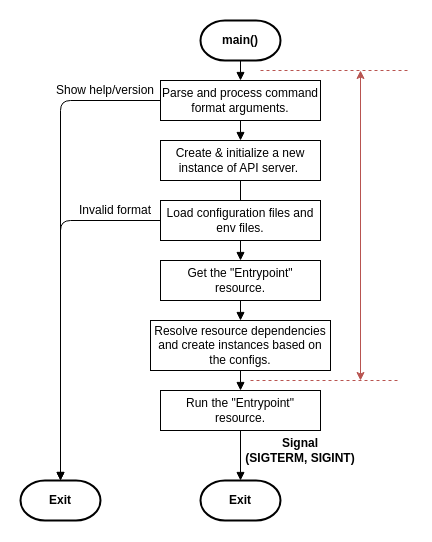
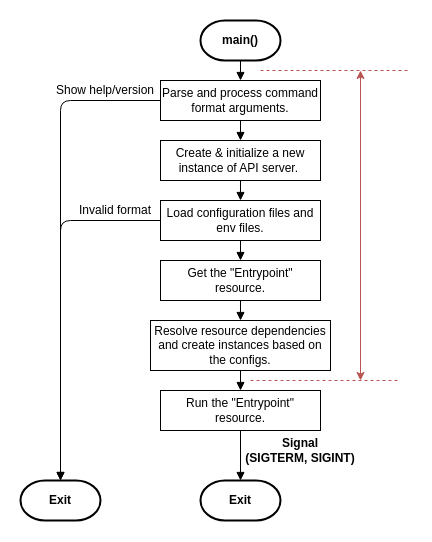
edge "Create & initialize a new instance of API server." -- "Load configuration files and env files.": arrowhead none -> block
